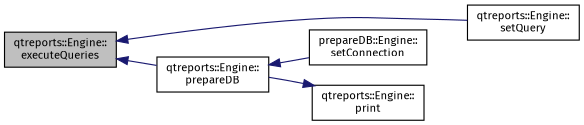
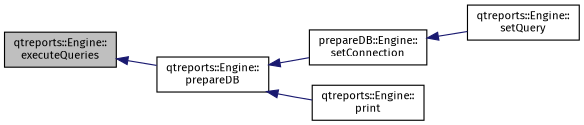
edge "qtreports::Engine:: setQuery" -> "qtreports::Engine:: executeQueries": now "qtreports::Engine:: setQuery" -> "prepareDB::Engine:: setConnection"
edge "qtreports::Engine:: prepareDB" -> "qtreports::Engine:: print": reversed
